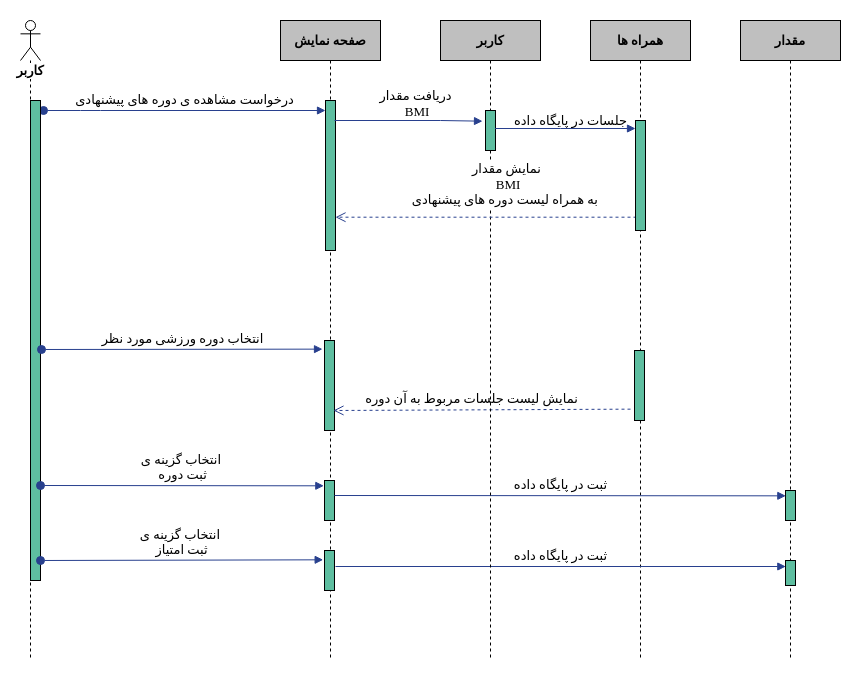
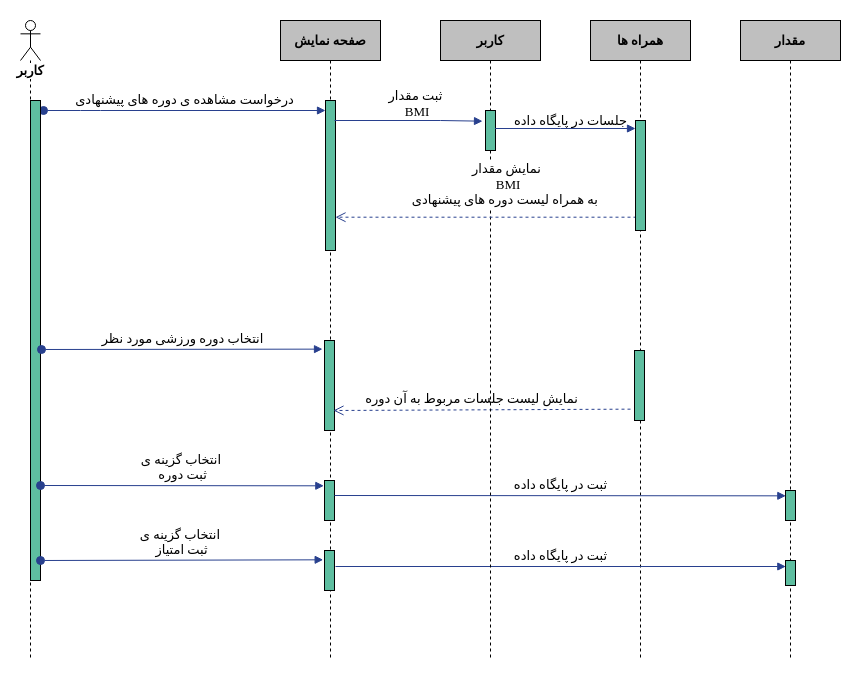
node "دریافت مقدار BMI": label "دریافت مقدار BMI" -> "ثبت مقدار BMI"
